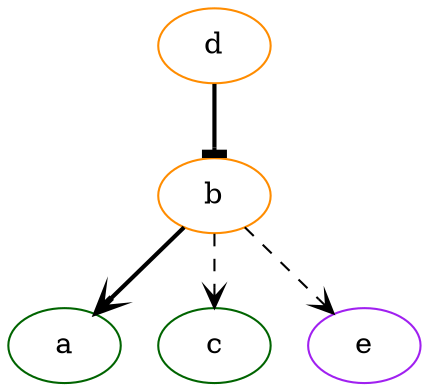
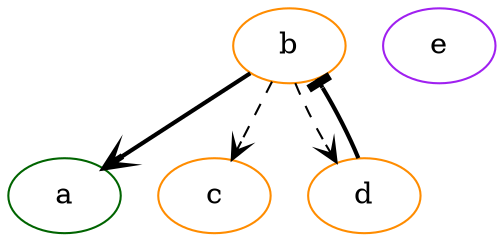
edge "b" -> "e": now "b" -> "d"
node "c": color darkgreen -> darkorange
